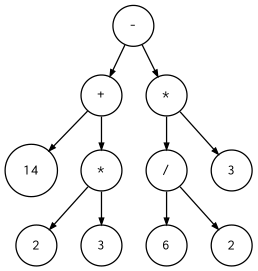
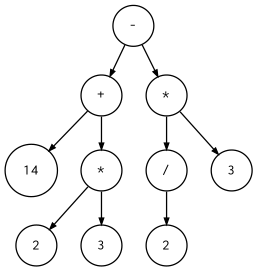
node "6": removed
